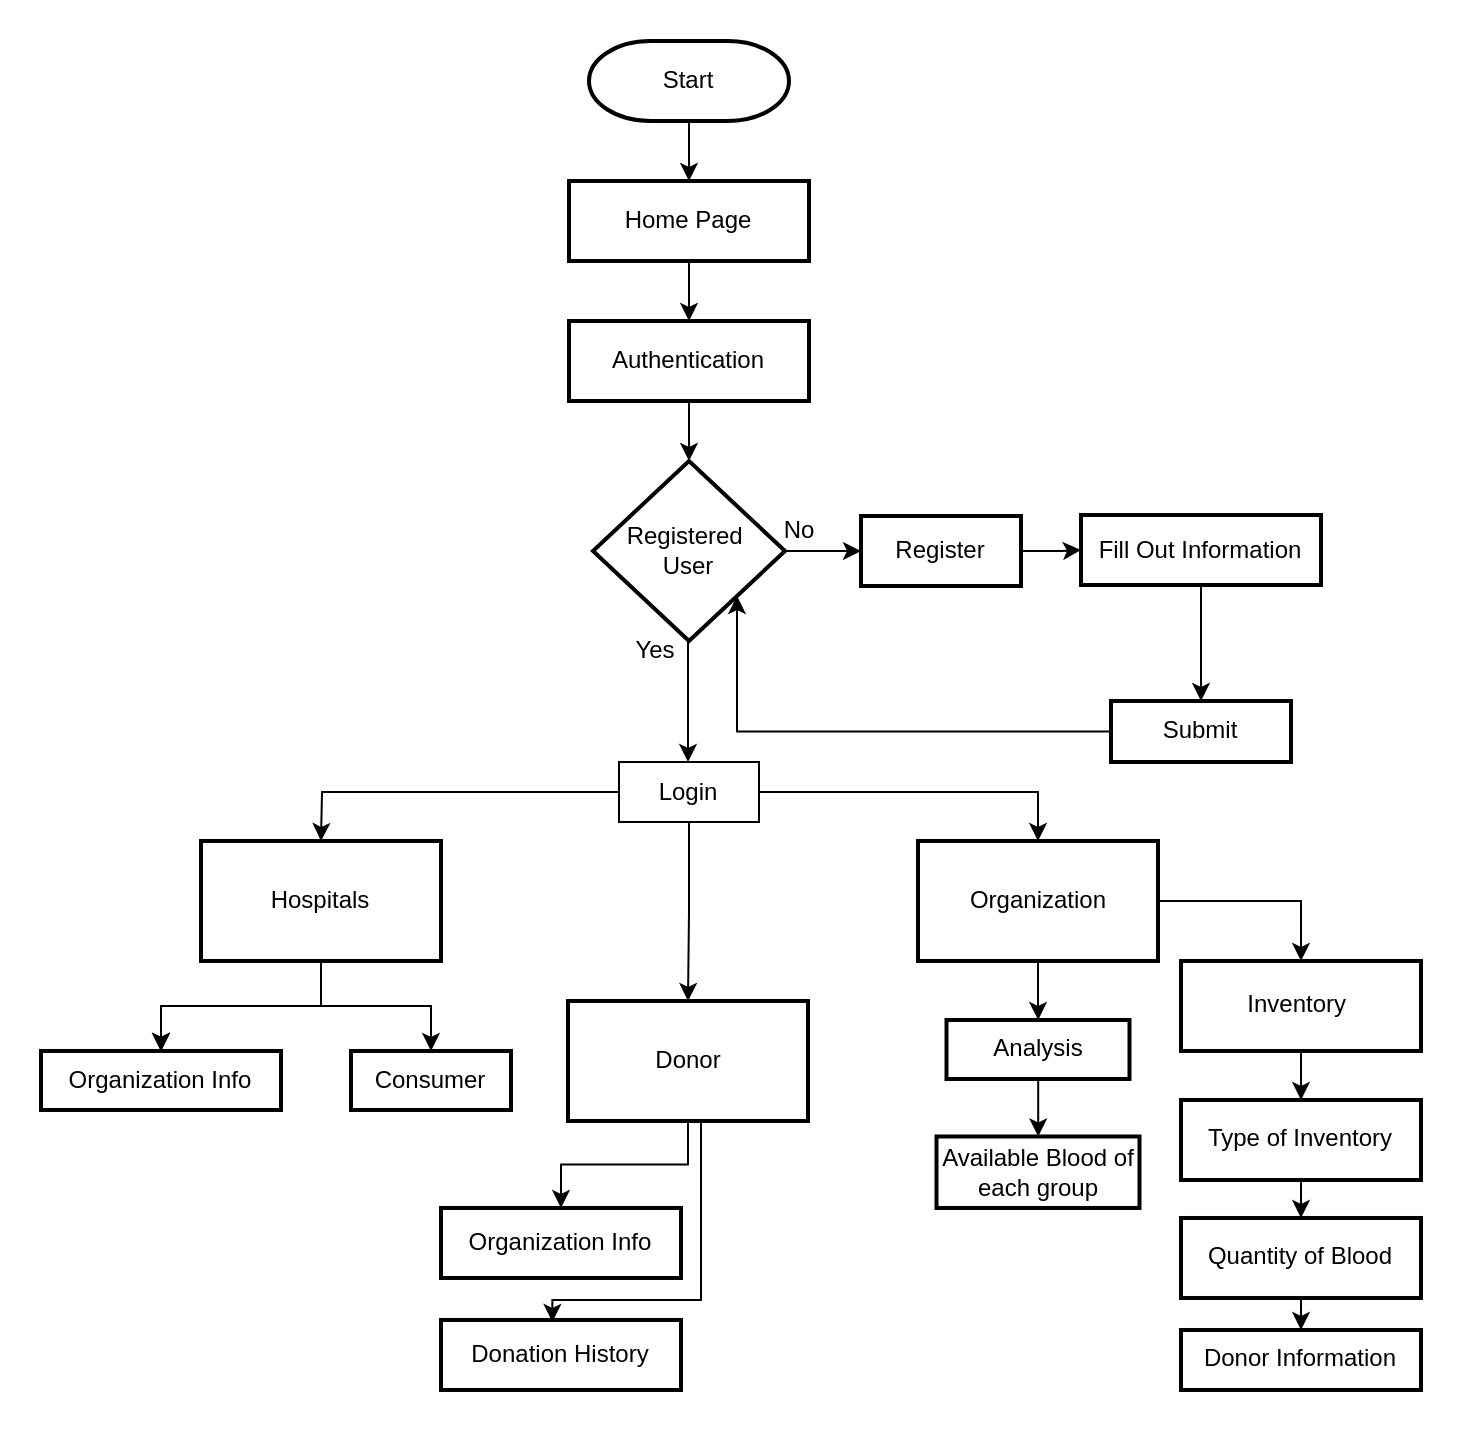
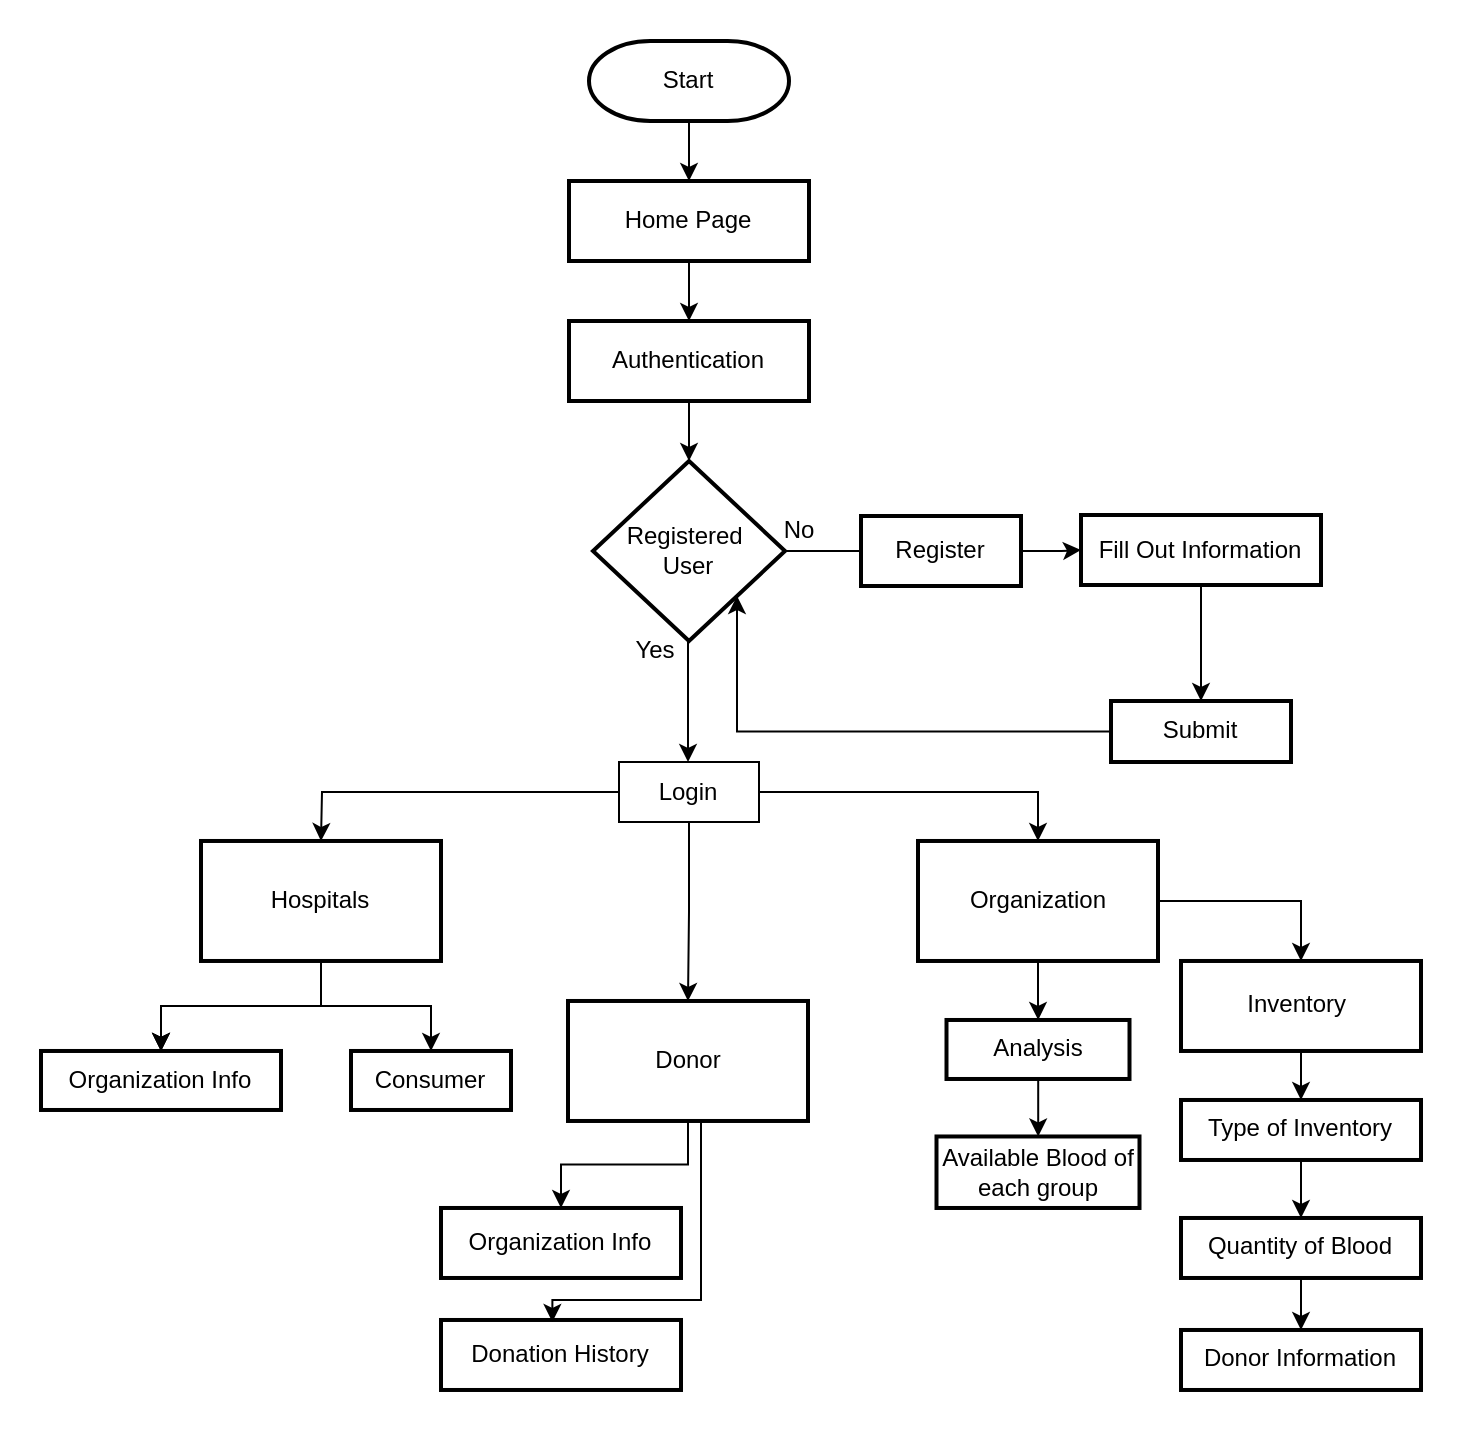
edge "Registered User" -> "Register": arrowhead classic -> none
node "Type of Inventory": size 240x80 -> 240x60
node "Quantity of Blood": size 240x80 -> 240x60
